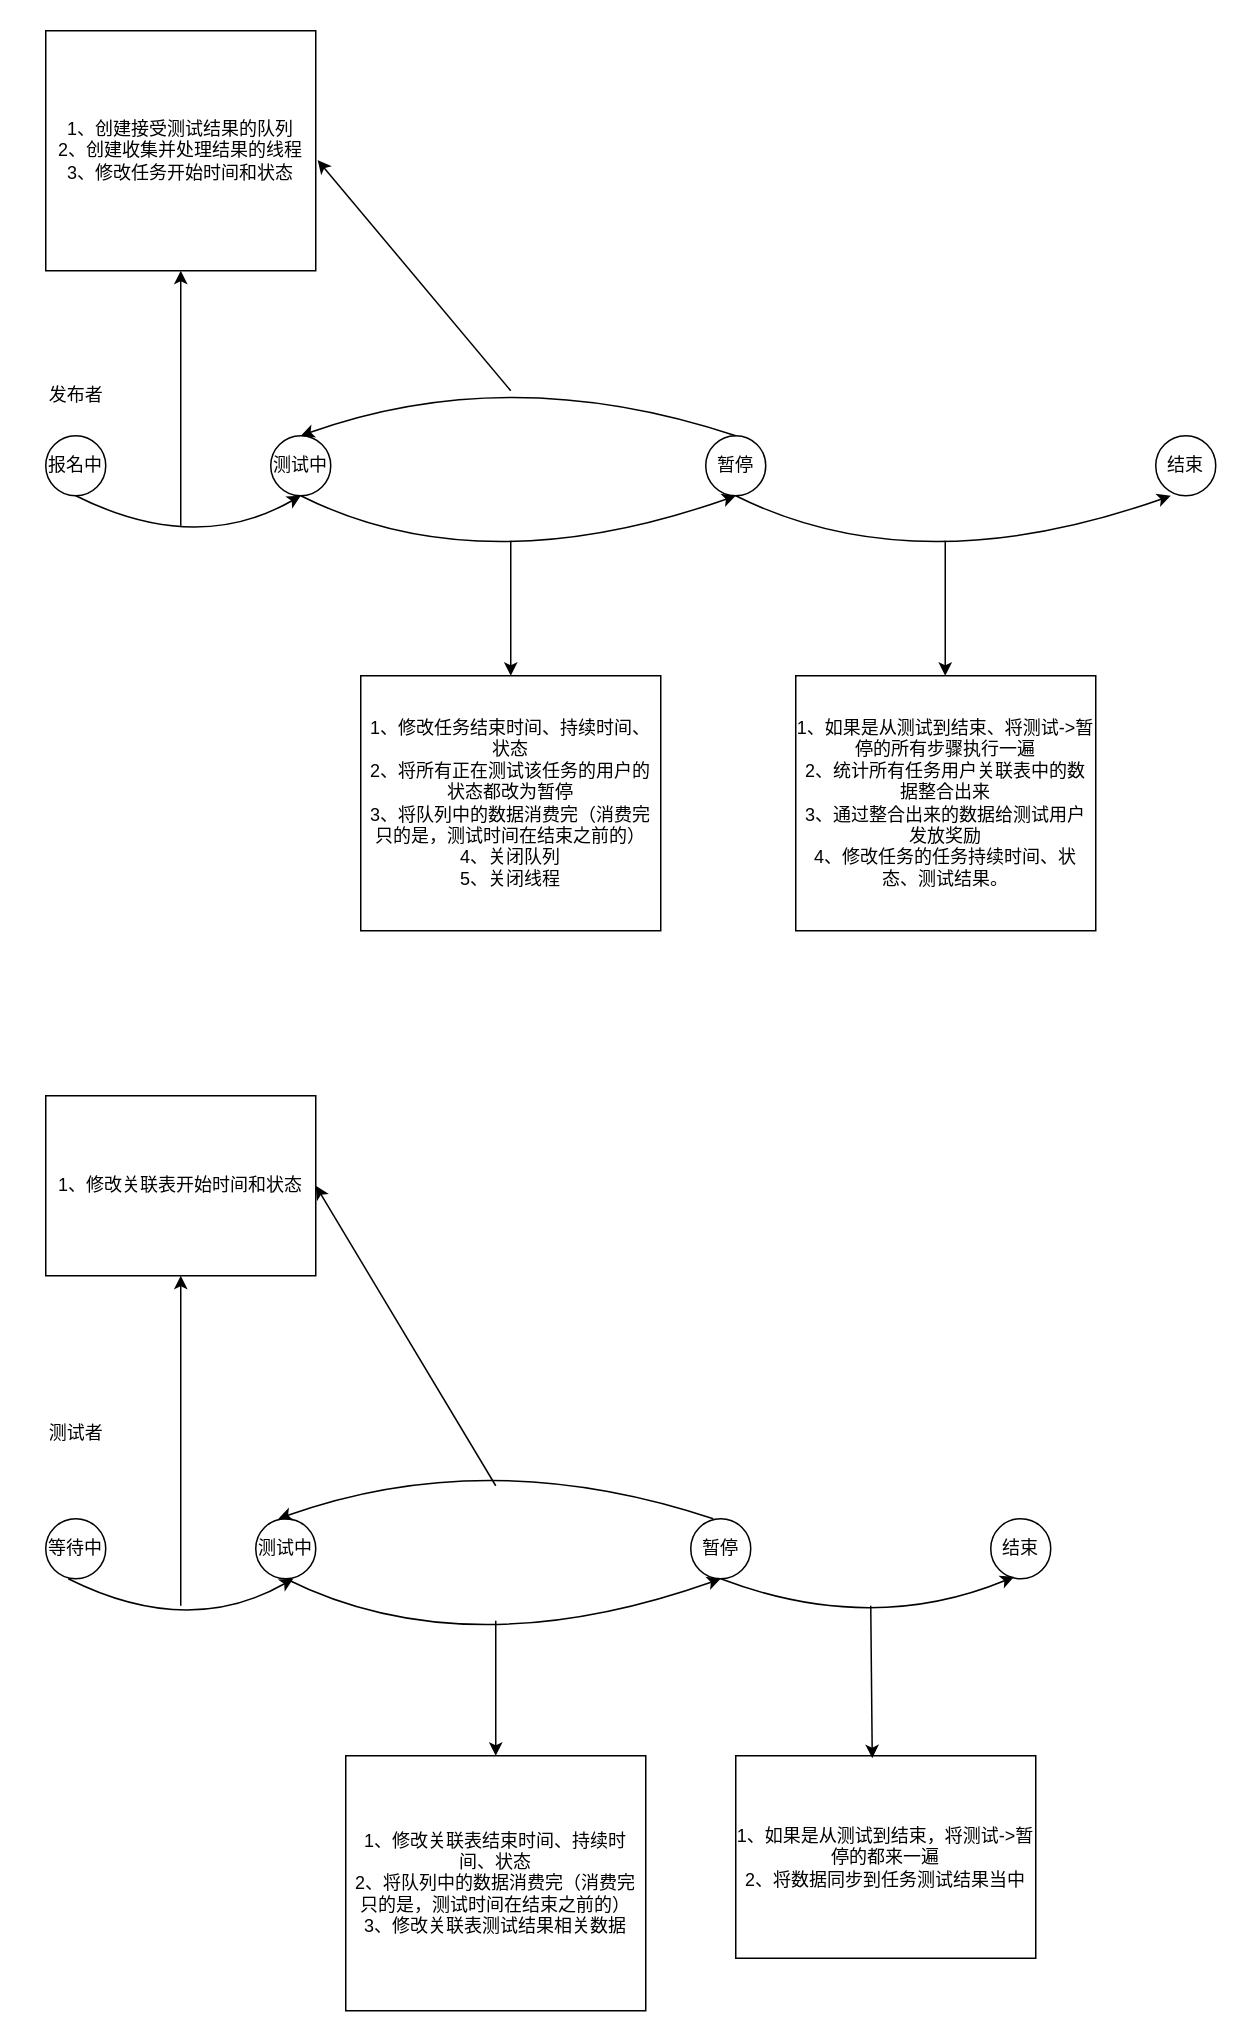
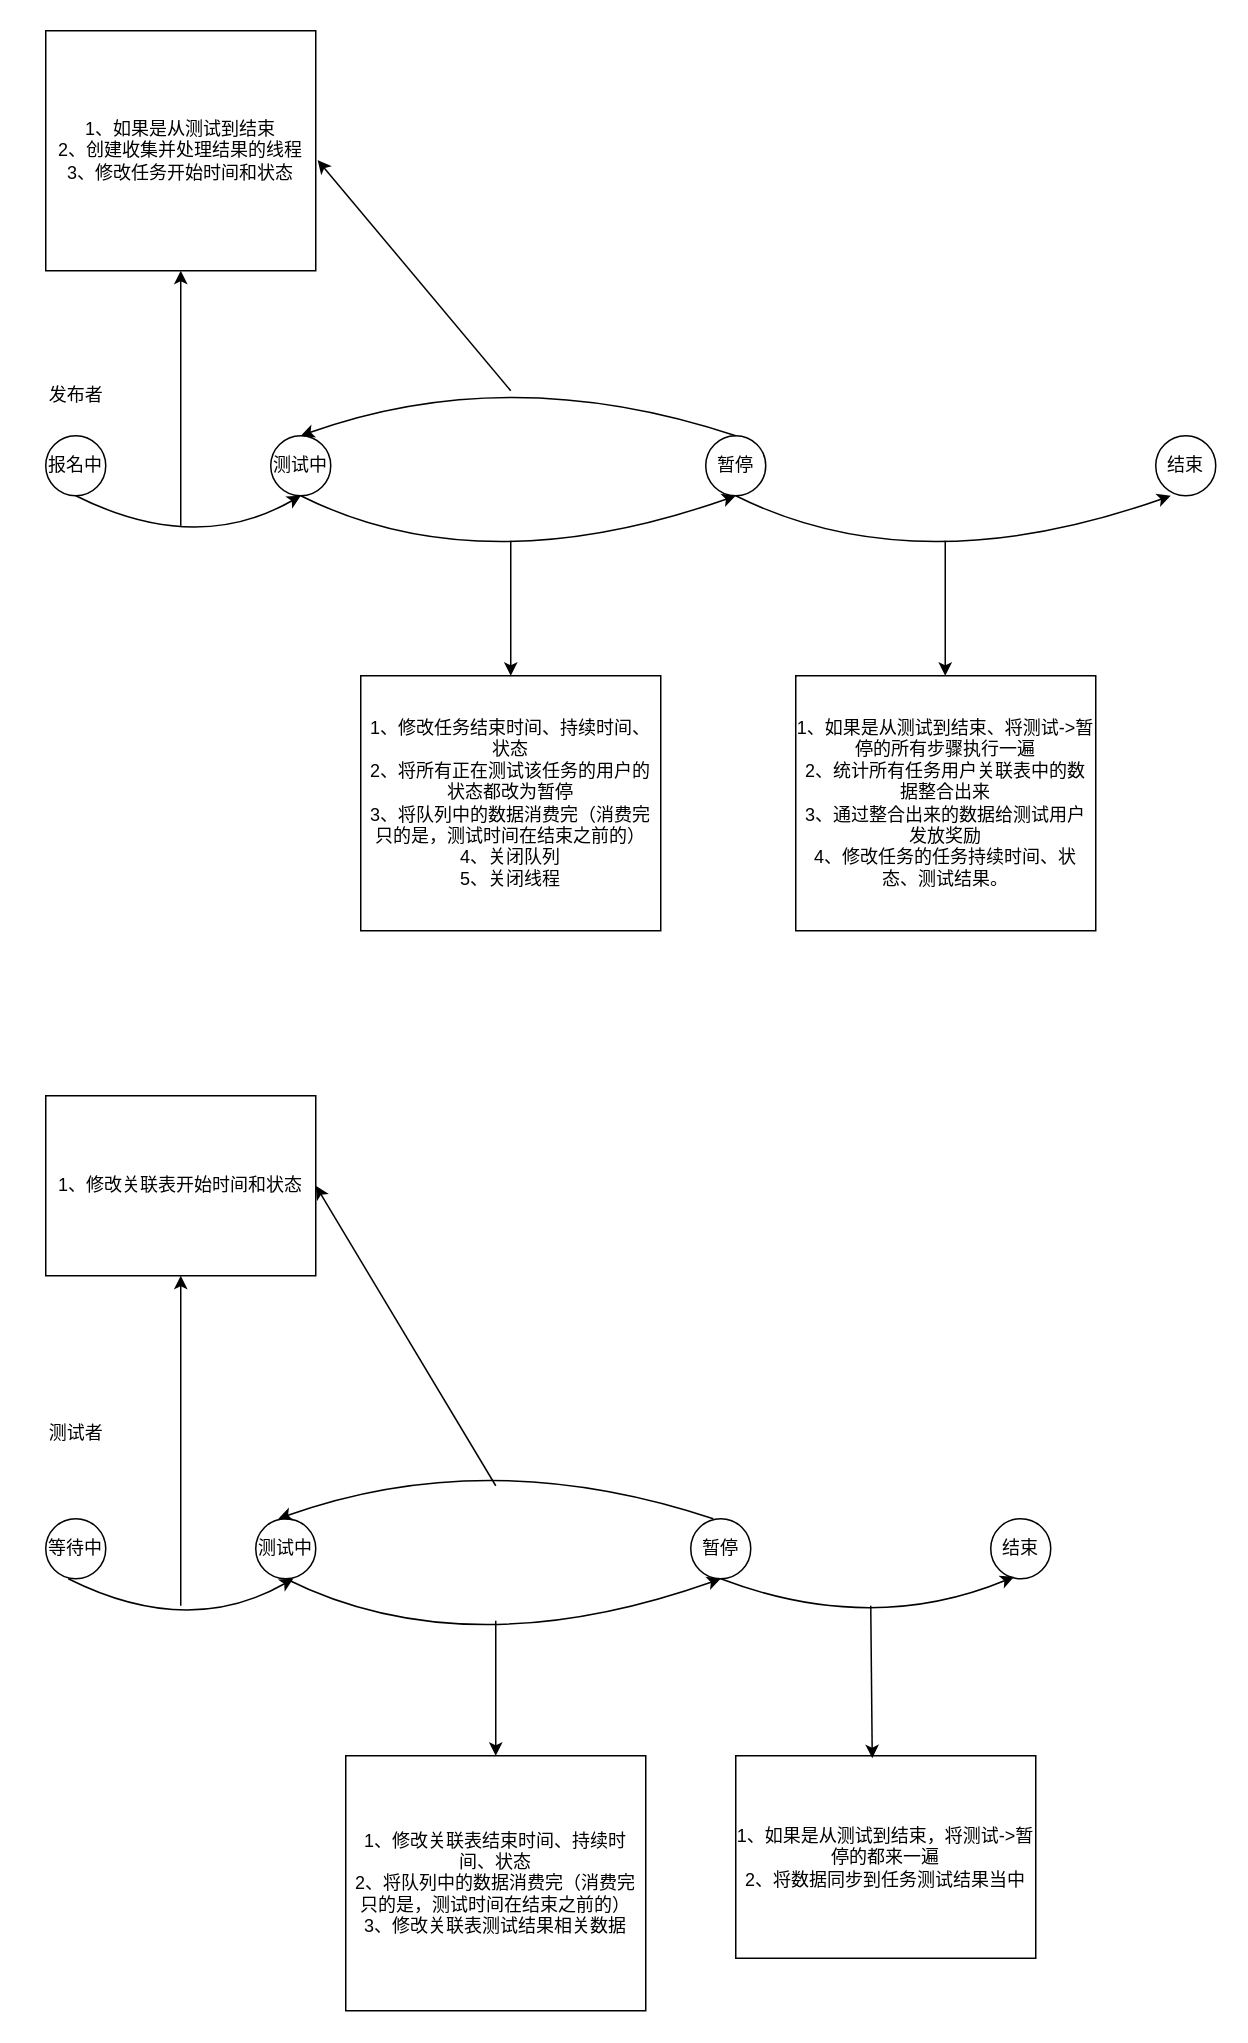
node "1、创建接受测试结果的队列 2、创建收集并处理结果的线程 3、修改任务开始时间和状态": label "1、创建接受测试结果的队列 2、创建收集并处理结果的线程 3、修改任务开始时间和状态" -> "1、如果是从测试到结束 2、创建收集并处理结果的线程 3、修改任务开始时间和状态"
